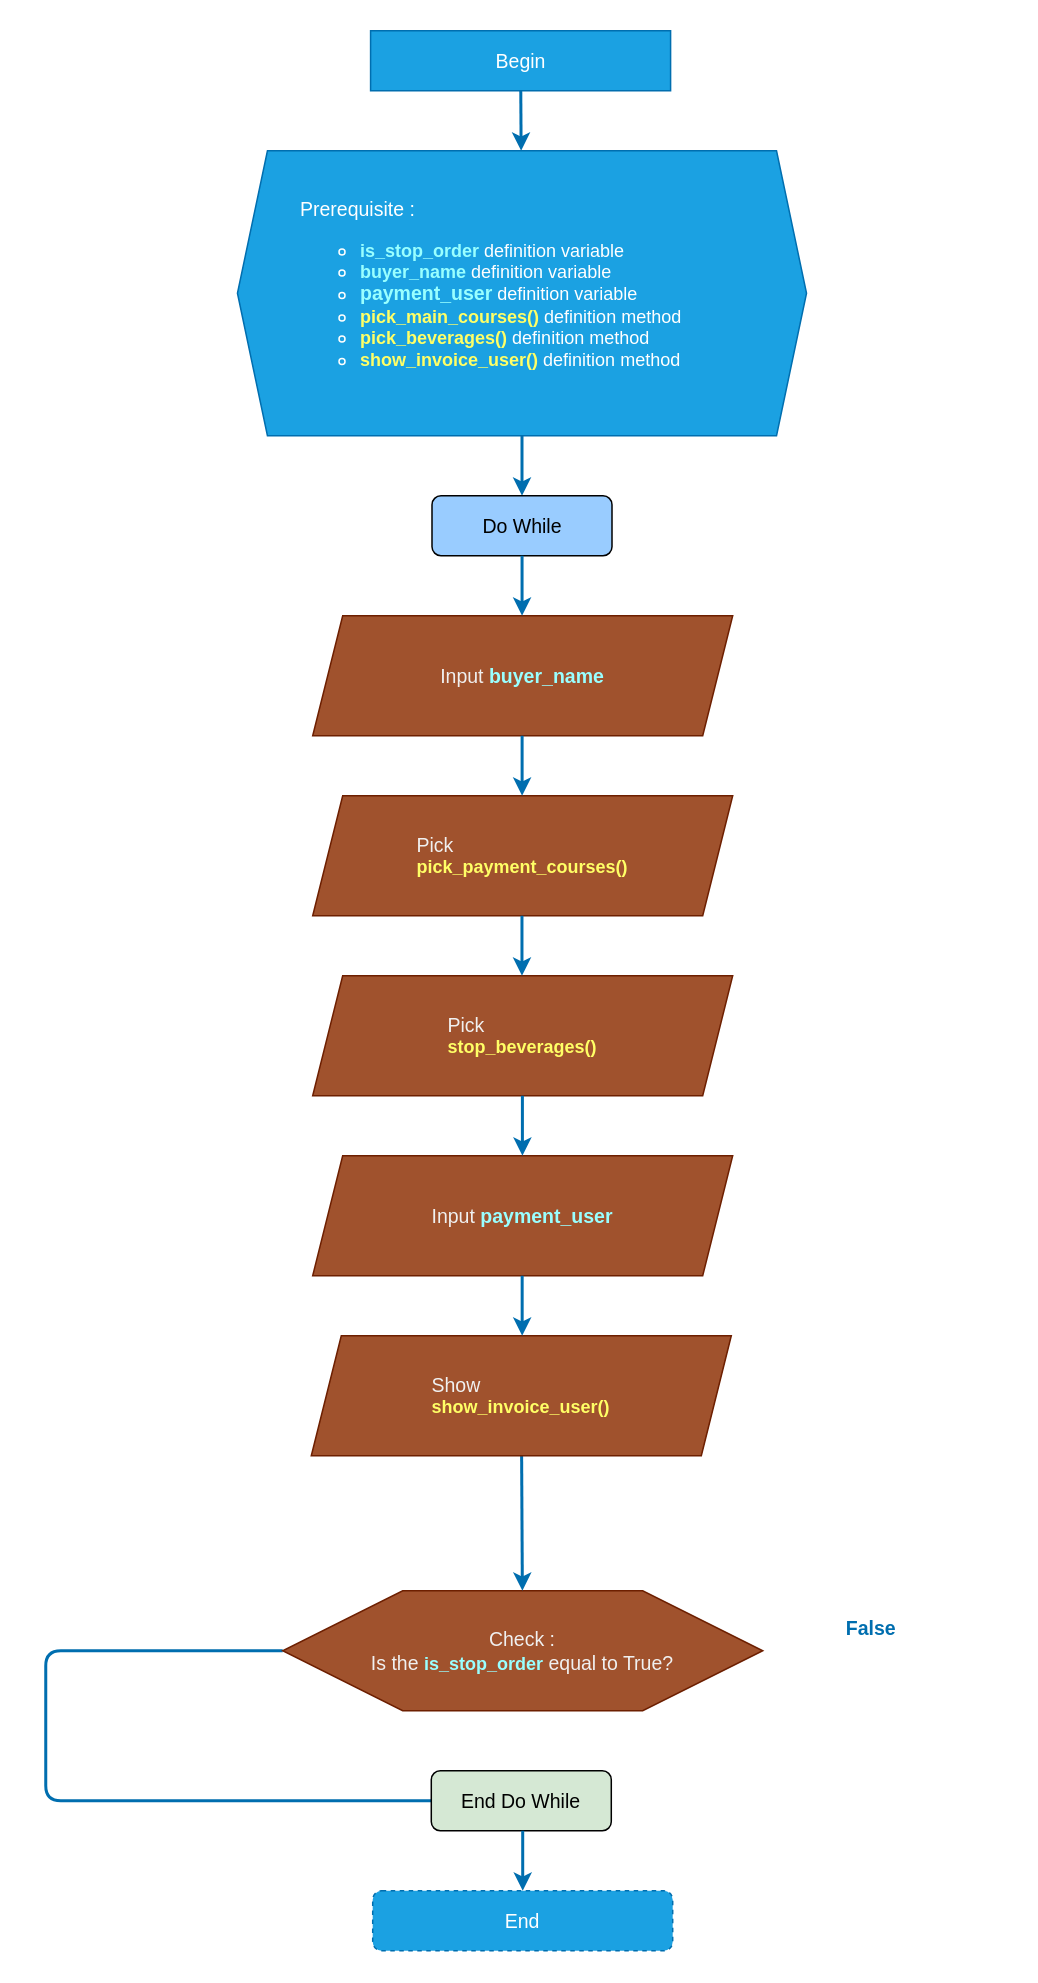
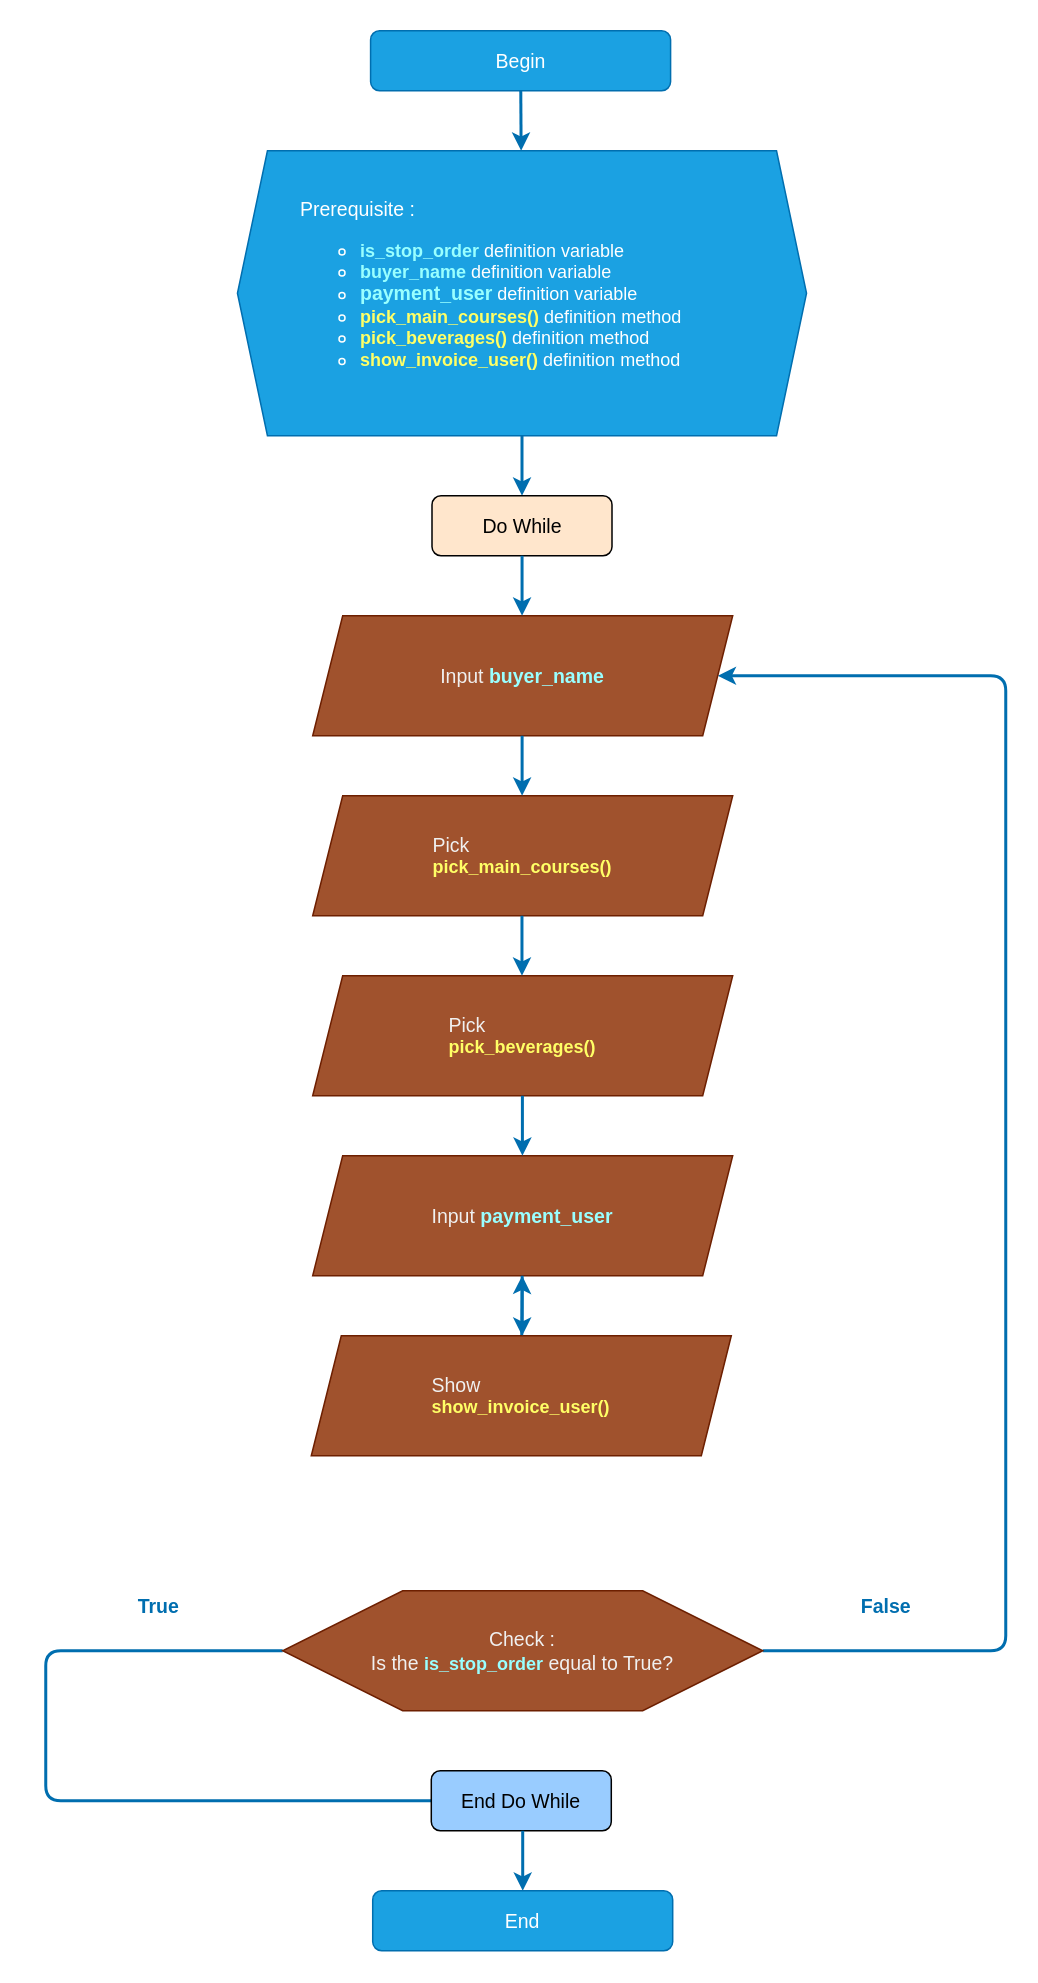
node "Begin": shape rectangle -> rounded rectangle
node "Do While": fillcolor #99ccff -> #ffe6cc
node "Pick pick_payment_courses()": label "Pick pick_payment_courses()" -> "Pick pick_main_courses()"
node "Pick stop_beverages()": label "Pick stop_beverages()" -> "Pick pick_beverages()"
edge "Check : Is the is_stop_order equal to True?" -> "Input buyer_name": added
edge "Show show_invoice_user()" -> "Check : Is the is_stop_order equal to True?": now "Show show_invoice_user()" -> "Input payment_user"
node "True": added
node "False": moved (871, 1628) -> (886, 1606)
node "End Do While": fillcolor #d5e8d4 -> #99ccff
node "End": style dashed -> solid
